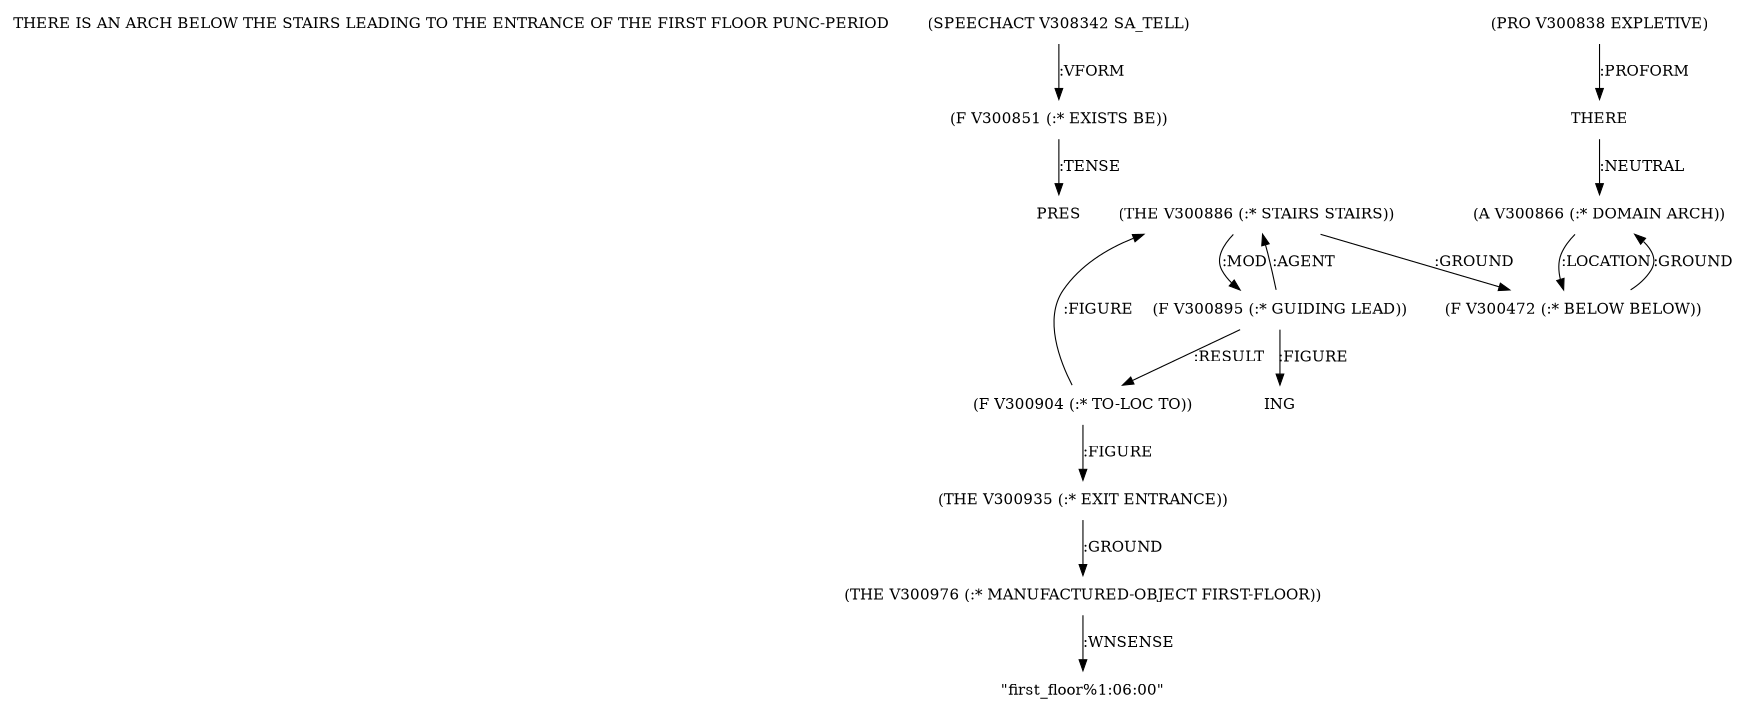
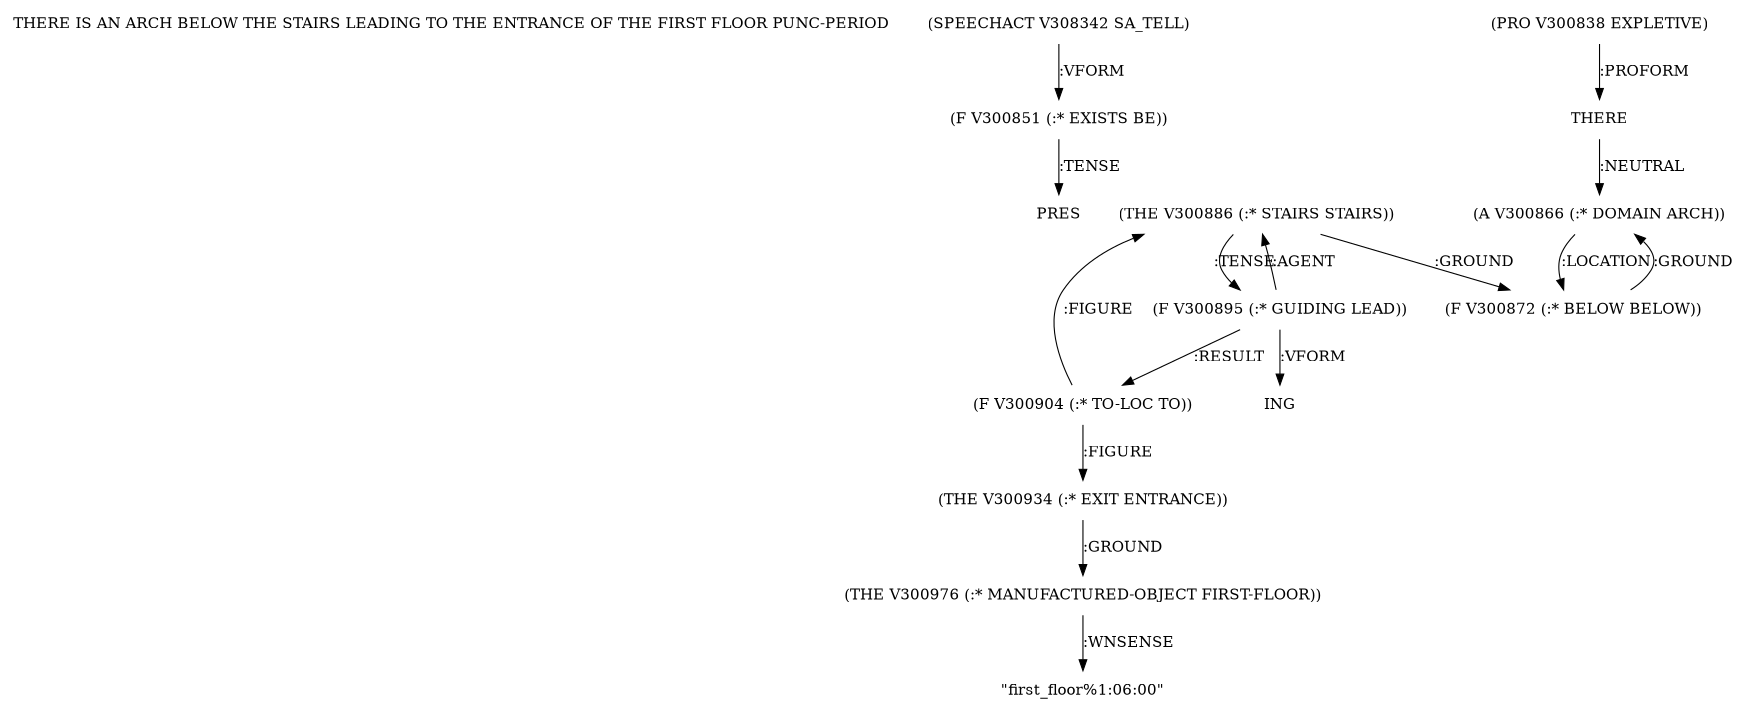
edge "(THE V300886 (:* STAIRS STAIRS))" -> "(F V300895 (:* GUIDING LEAD))": label ":MOD" -> ":TENSE"
node "(F V300472 (:* BELOW BELOW))": label "(F V300472 (:* BELOW BELOW))" -> "(F V300872 (:* BELOW BELOW))"
edge "(F V300895 (:* GUIDING LEAD))" -> "ING": label ":FIGURE" -> ":VFORM"
node "(THE V300935 (:* EXIT ENTRANCE))": label "(THE V300935 (:* EXIT ENTRANCE))" -> "(THE V300934 (:* EXIT ENTRANCE))"
